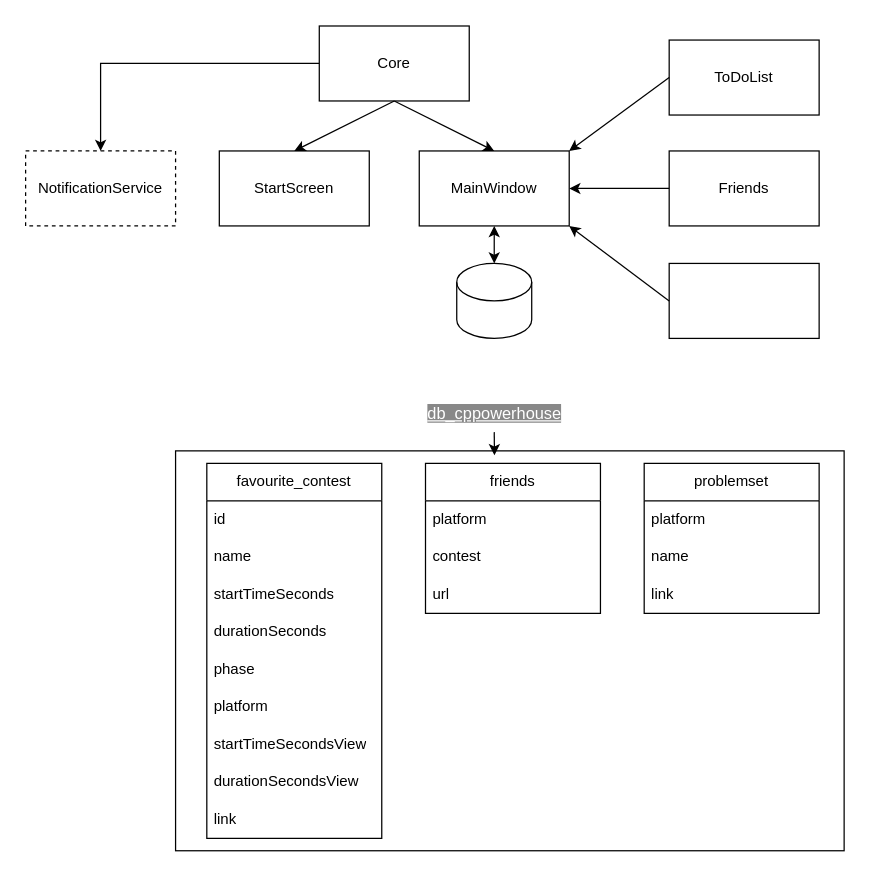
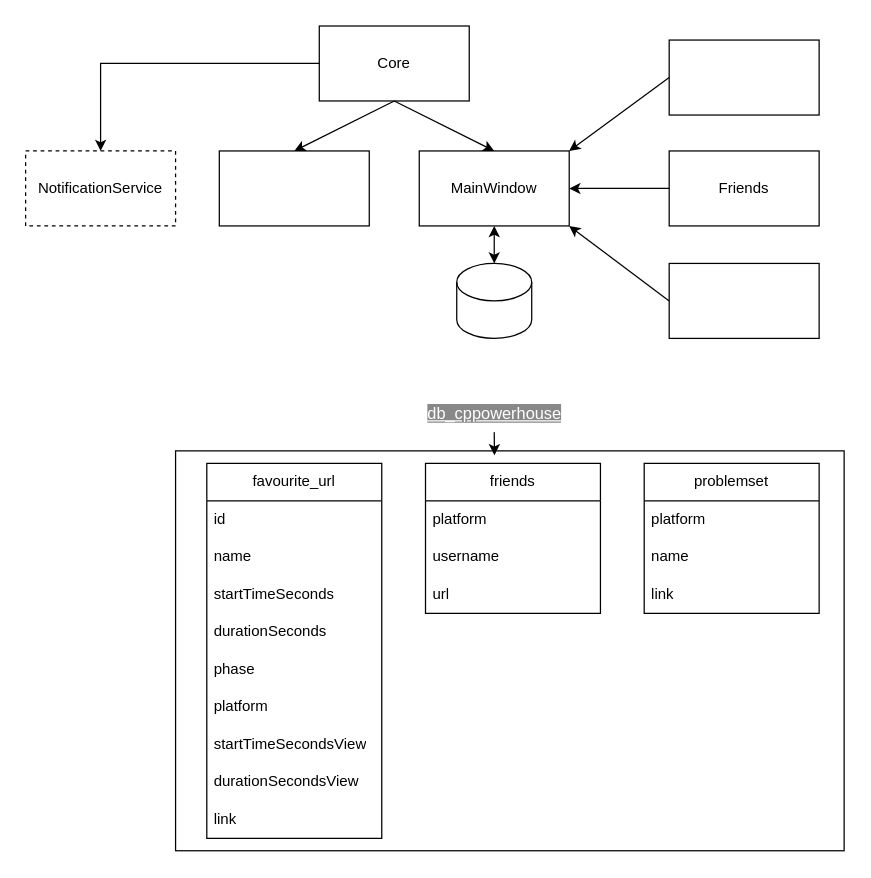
node "ToDoList": removed
node "StartScreen": removed
node "favourite_contest": label "favourite_contest" -> "favourite_url"
node "contest": label "contest" -> "username"
